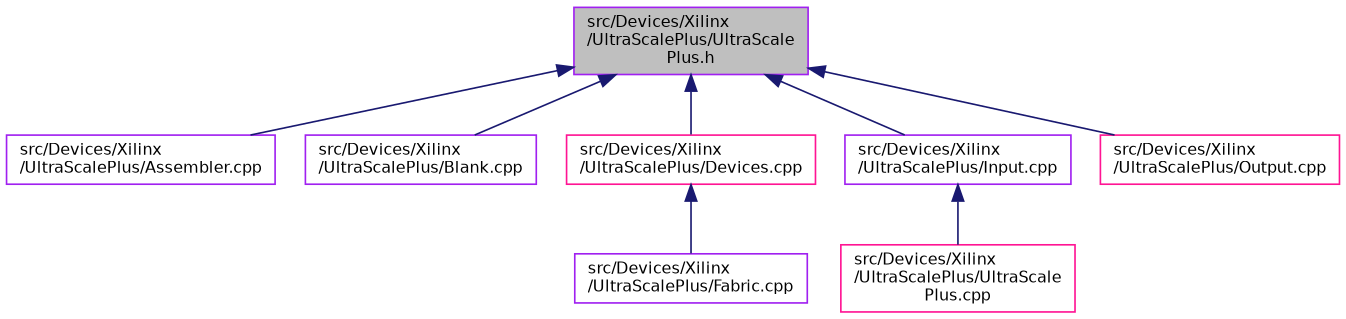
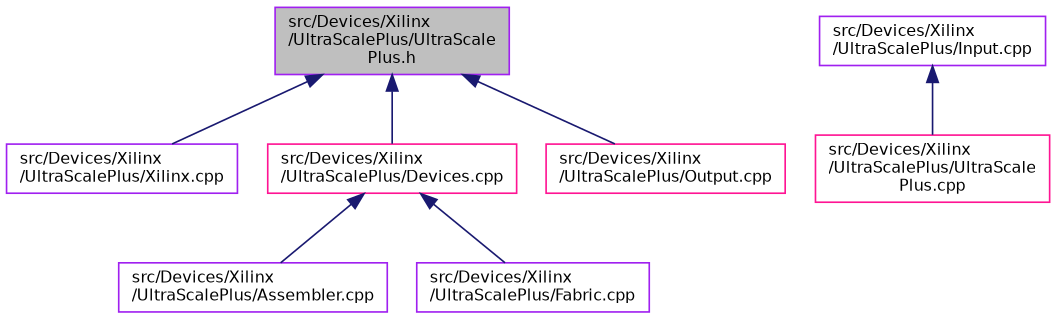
edge "src/Devices/Xilinx /UltraScalePlus/Assembler.cpp" -> "src/Devices/Xilinx /UltraScalePlus/UltraScale Plus.h": now "src/Devices/Xilinx /UltraScalePlus/Assembler.cpp" -> "src/Devices/Xilinx /UltraScalePlus/Devices.cpp"
edge "src/Devices/Xilinx /UltraScalePlus/Input.cpp" -> "src/Devices/Xilinx /UltraScalePlus/UltraScale Plus.h": removed
node "src/Devices/Xilinx /UltraScalePlus/Blank.cpp": label "src/Devices/Xilinx /UltraScalePlus/Blank.cpp" -> "src/Devices/Xilinx /UltraScalePlus/Xilinx.cpp"
